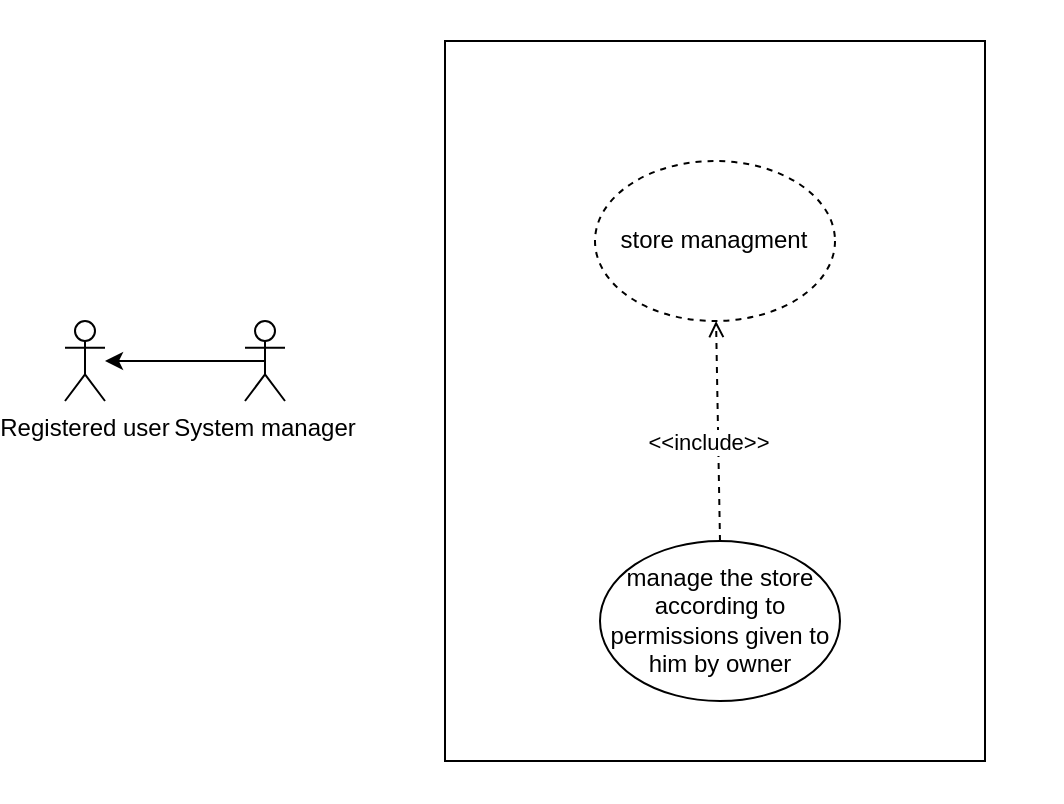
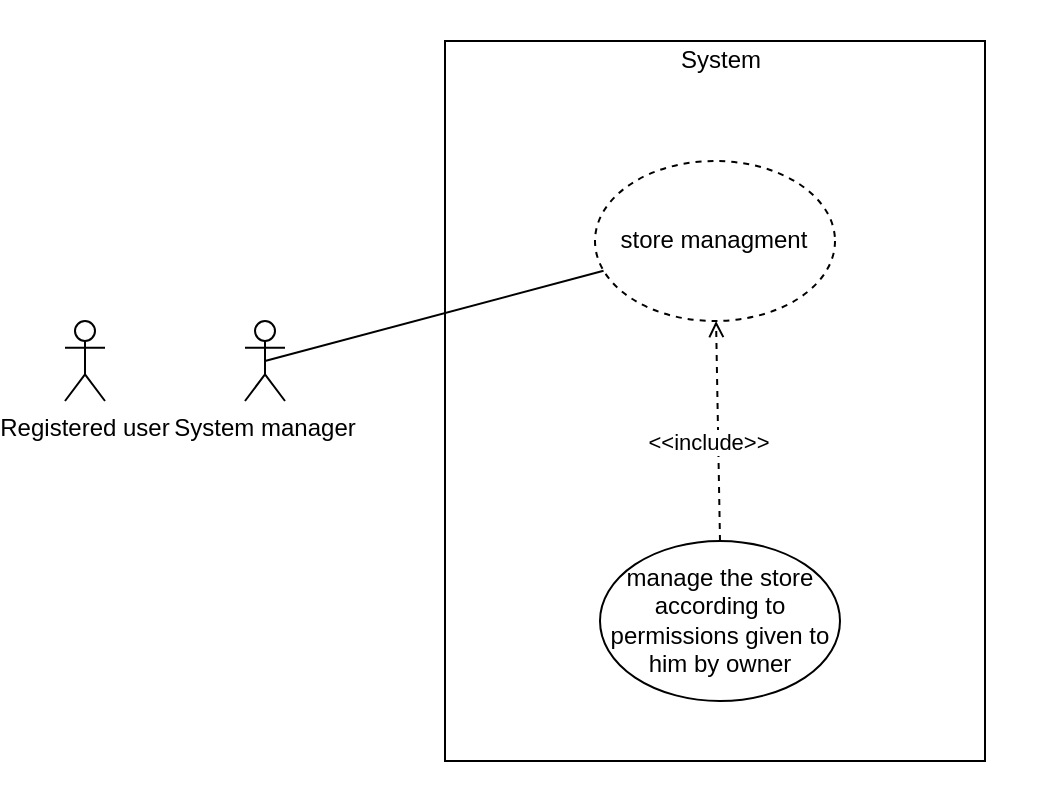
node "System": added
edge "store managment" -- "System manager": added
edge "System manager" -> "Registered user": removed
